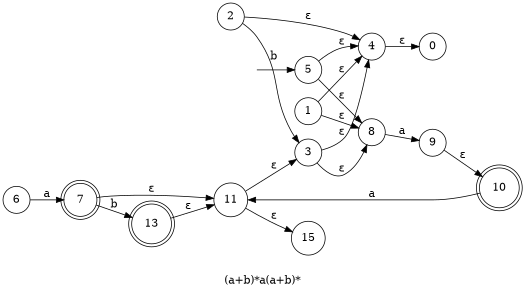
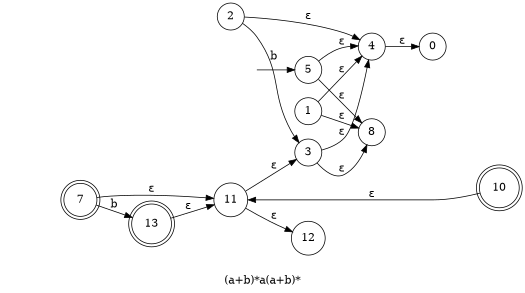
node "9": removed
edge "10" -> "11": label "a" -> "ε"
node "6": removed
node "15": label "15" -> "12"
